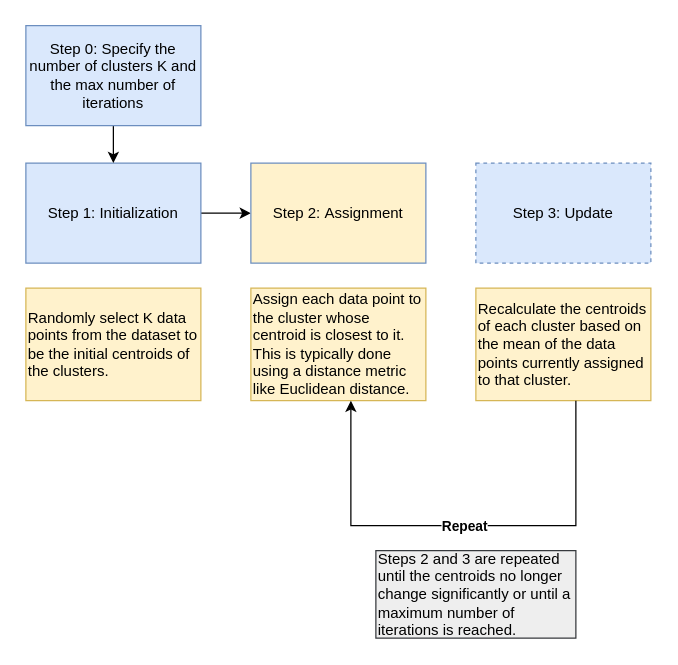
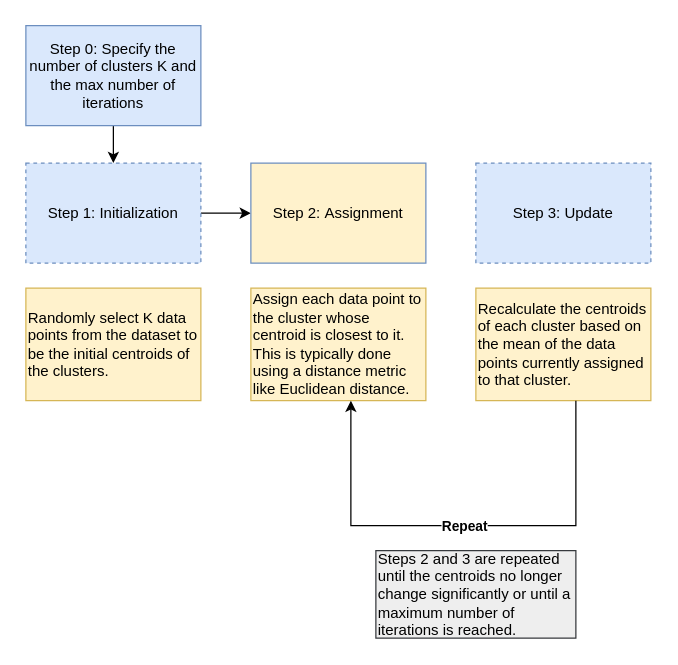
node "Step 1: Initialization": style solid -> dashed
